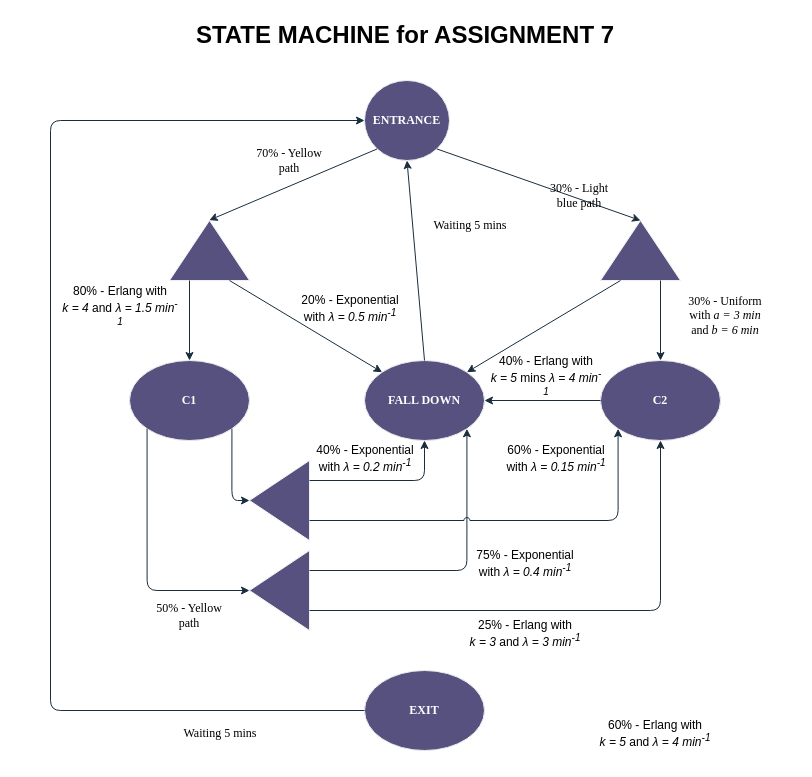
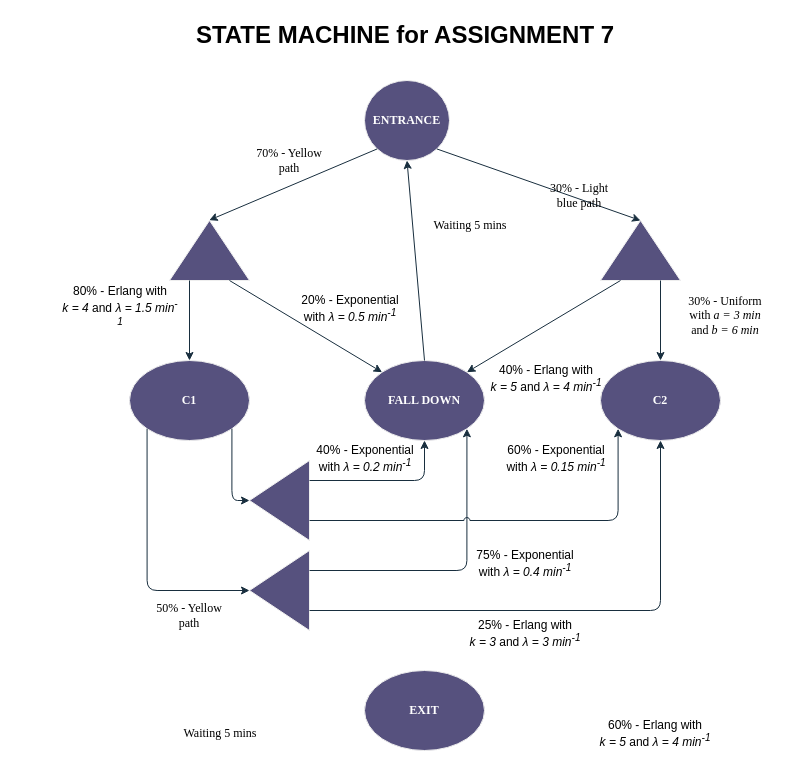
node "40% - Erlang with k = 5 mins λ = 4 min-1": label "40% - Erlang with k = 5 mins λ = 4 min-1" -> "40% - Erlang with k = 5 and λ = 4 min-1"
edge "C2" -> "FALL DOWN": removed
edge "EXIT" -> "ENTRANCE": removed
